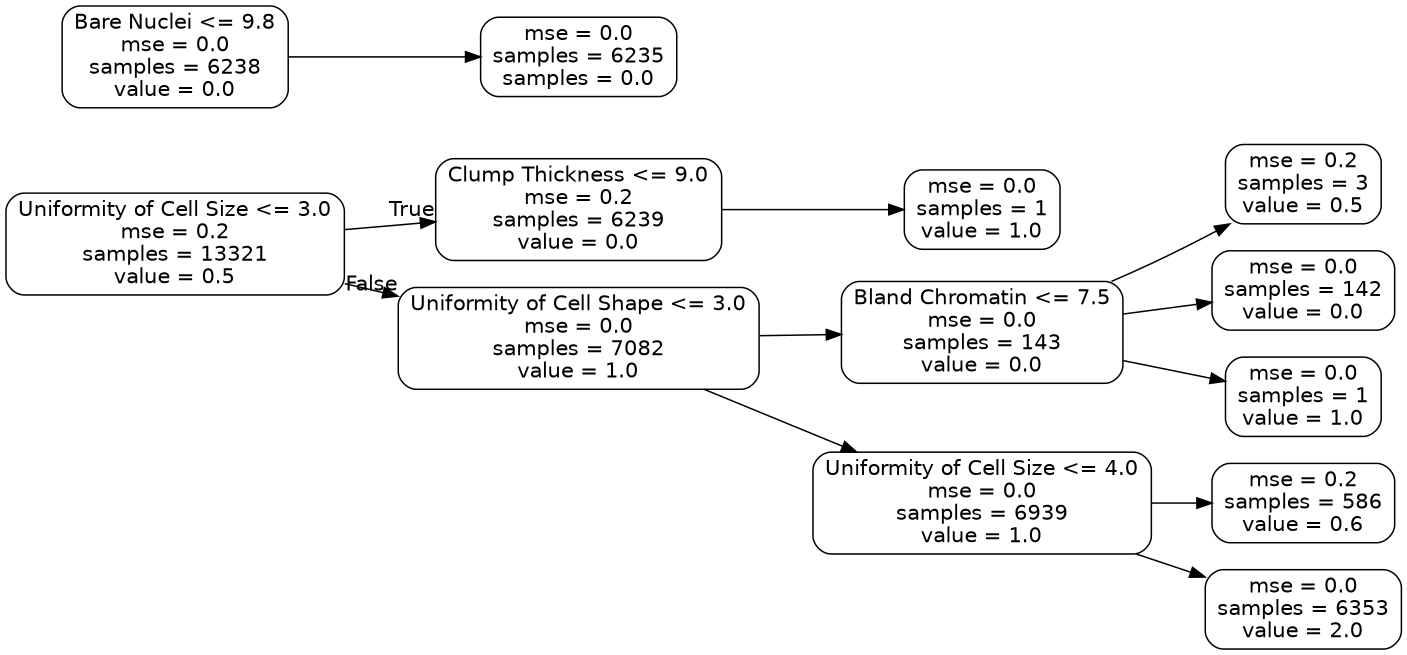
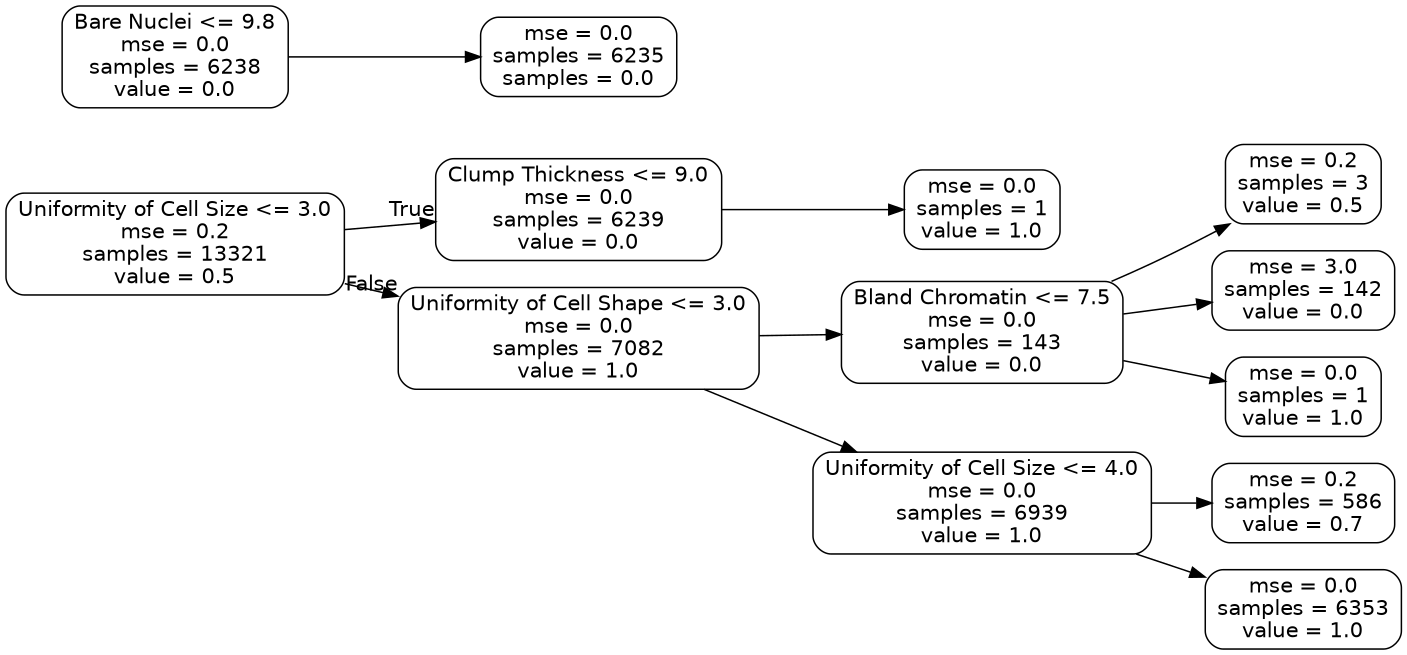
node "Clump Thickness <= 9.0 mse = 0.2 samples = 6239 value = 0.0": label "Clump Thickness <= 9.0 mse = 0.2 samples = 6239 value = 0.0" -> "Clump Thickness <= 9.0 mse = 0.0 samples = 6239 value = 0.0"
node "mse = 0.0 samples = 142 value = 0.0": label "mse = 0.0 samples = 142 value = 0.0" -> "mse = 3.0 samples = 142 value = 0.0"
node "mse = 0.2 samples = 586 value = 0.6": label "mse = 0.2 samples = 586 value = 0.6" -> "mse = 0.2 samples = 586 value = 0.7"
node "mse = 0.0 samples = 6353 value = 2.0": label "mse = 0.0 samples = 6353 value = 2.0" -> "mse = 0.0 samples = 6353 value = 1.0"
